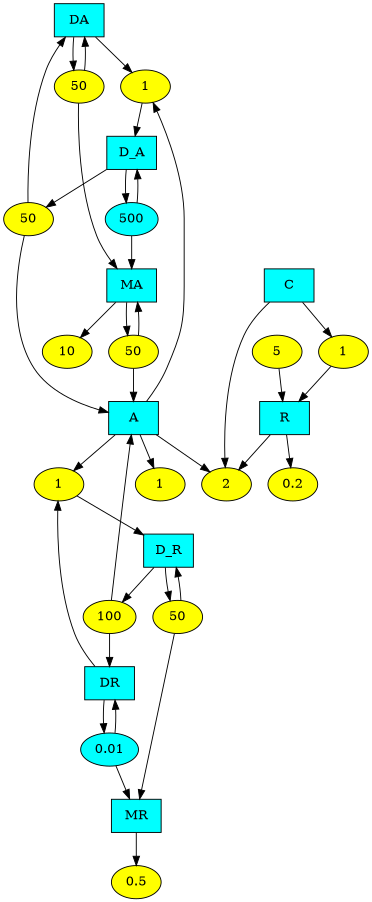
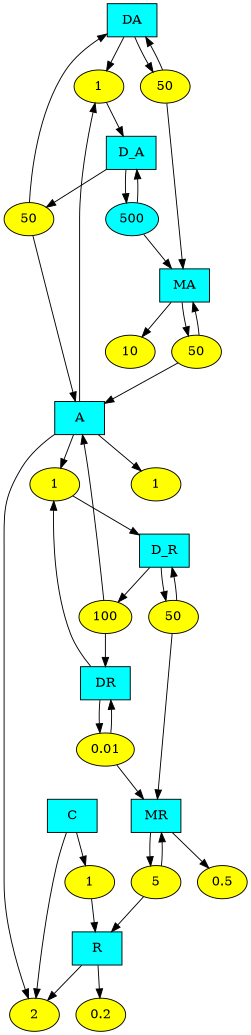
node "0.01": fillcolor cyan -> yellow
edge "MR" -> "5": added
edge "5" -> "MR": added
